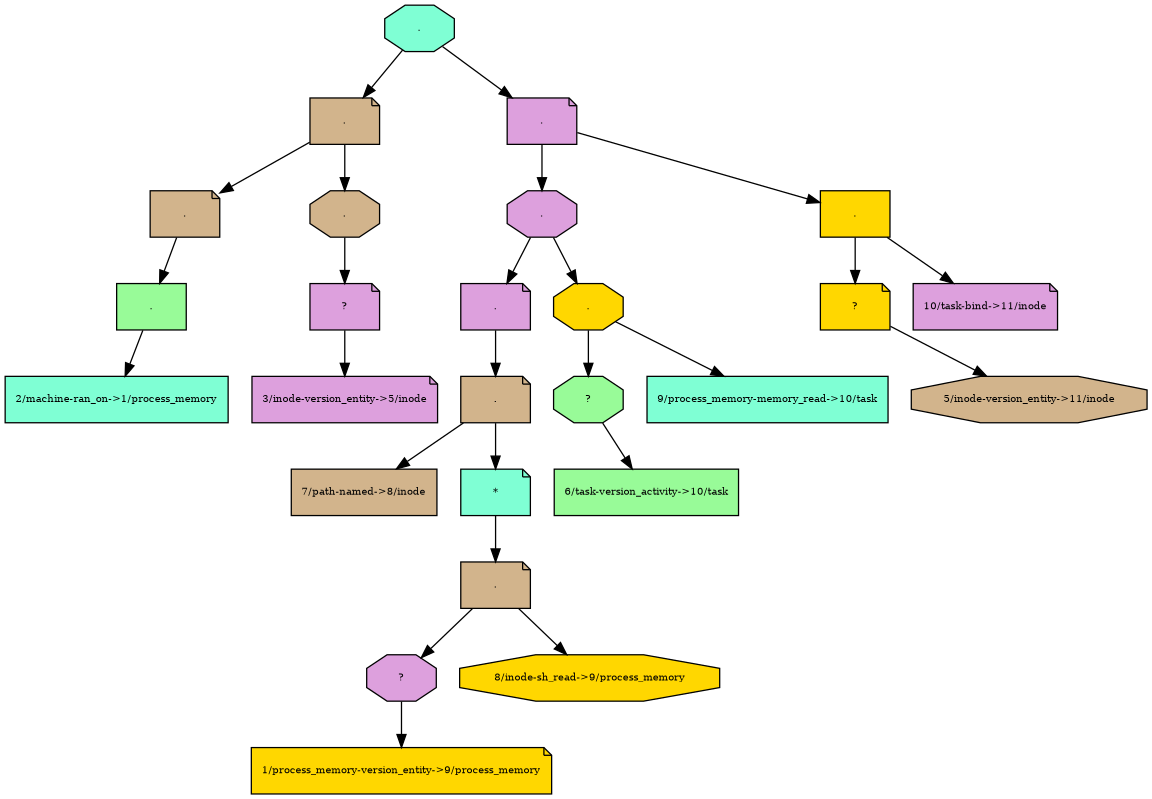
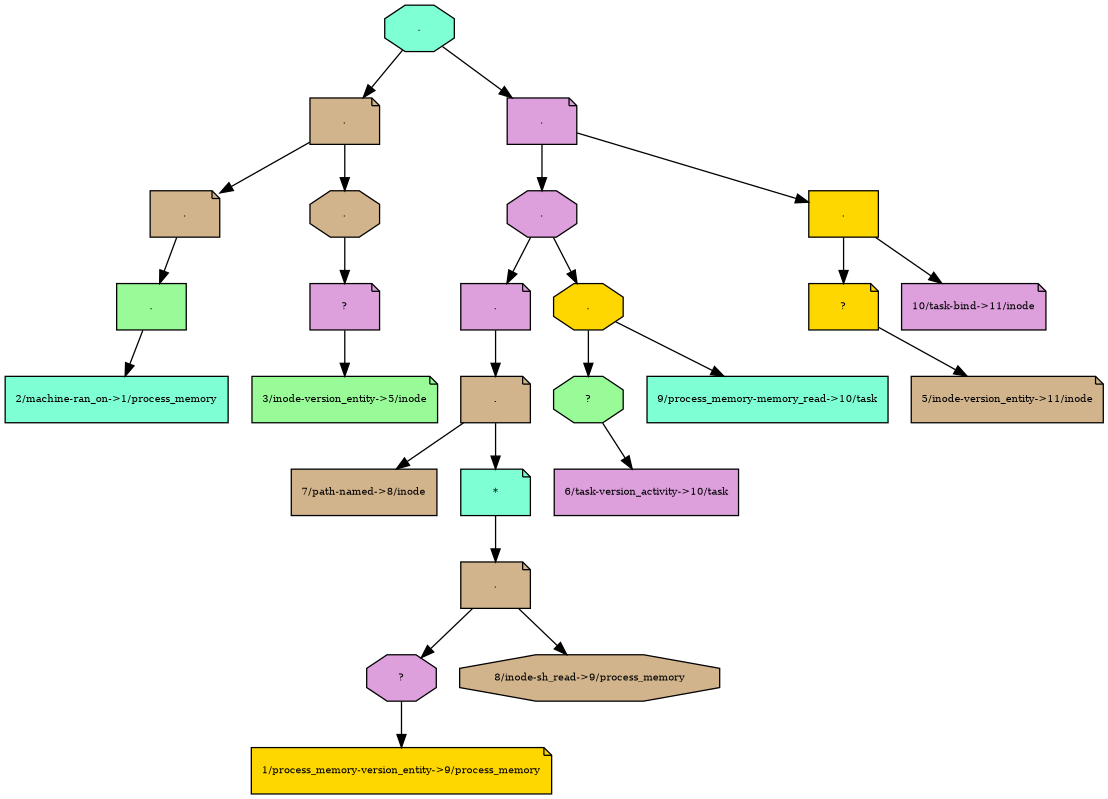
node "3/inode-version_entity->5/inode": fillcolor plum -> palegreen
node "5/inode-version_entity->11/inode": shape octagon -> note
node "6/task-version_activity->10/task": fillcolor palegreen -> plum
node "8/inode-sh_read->9/process_memory": fillcolor gold -> tan
